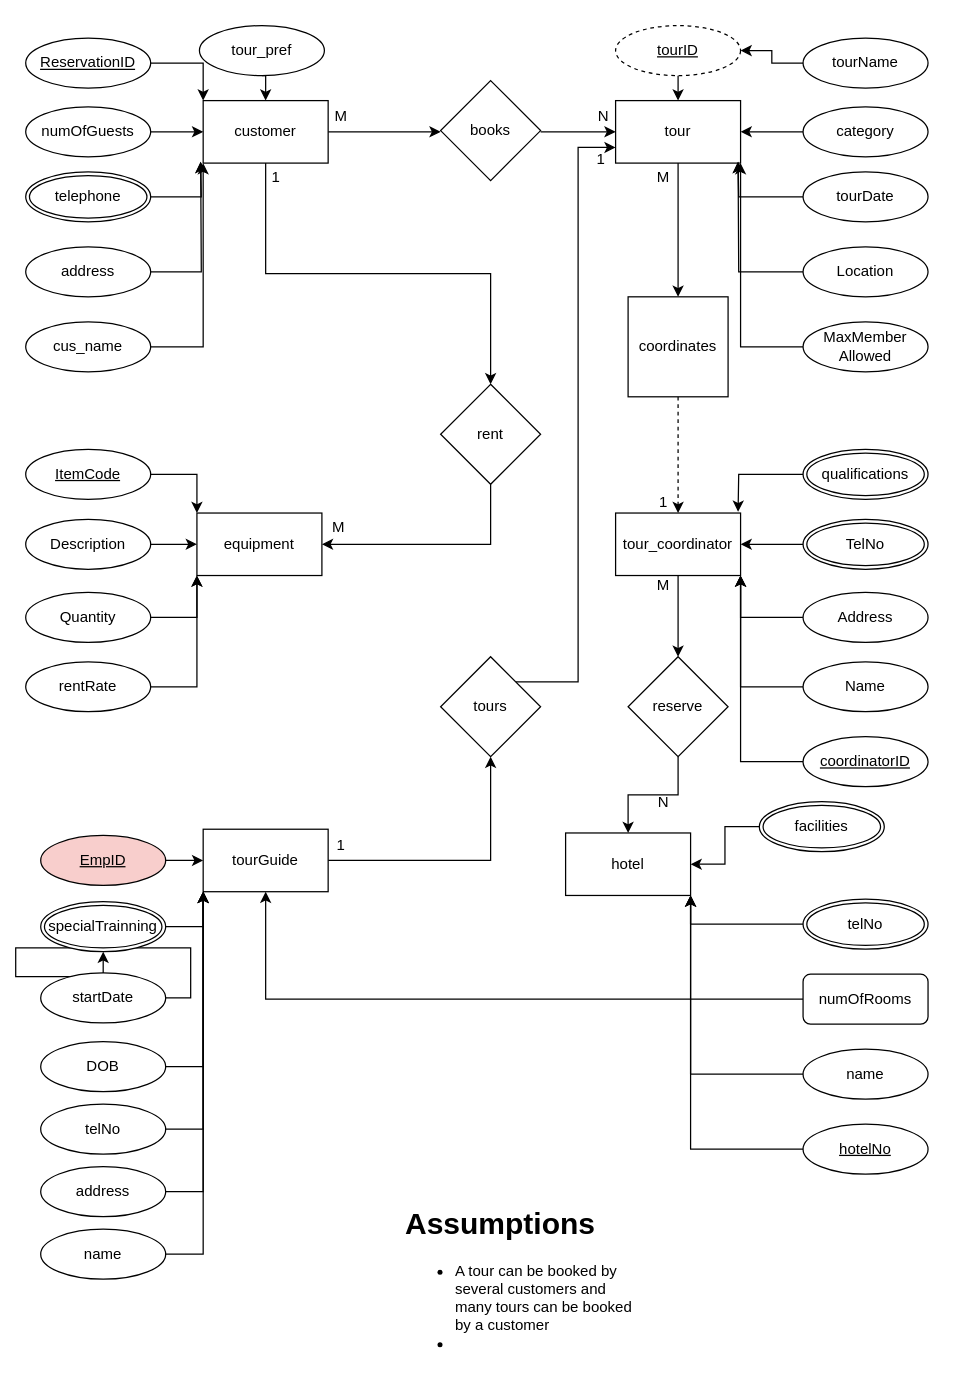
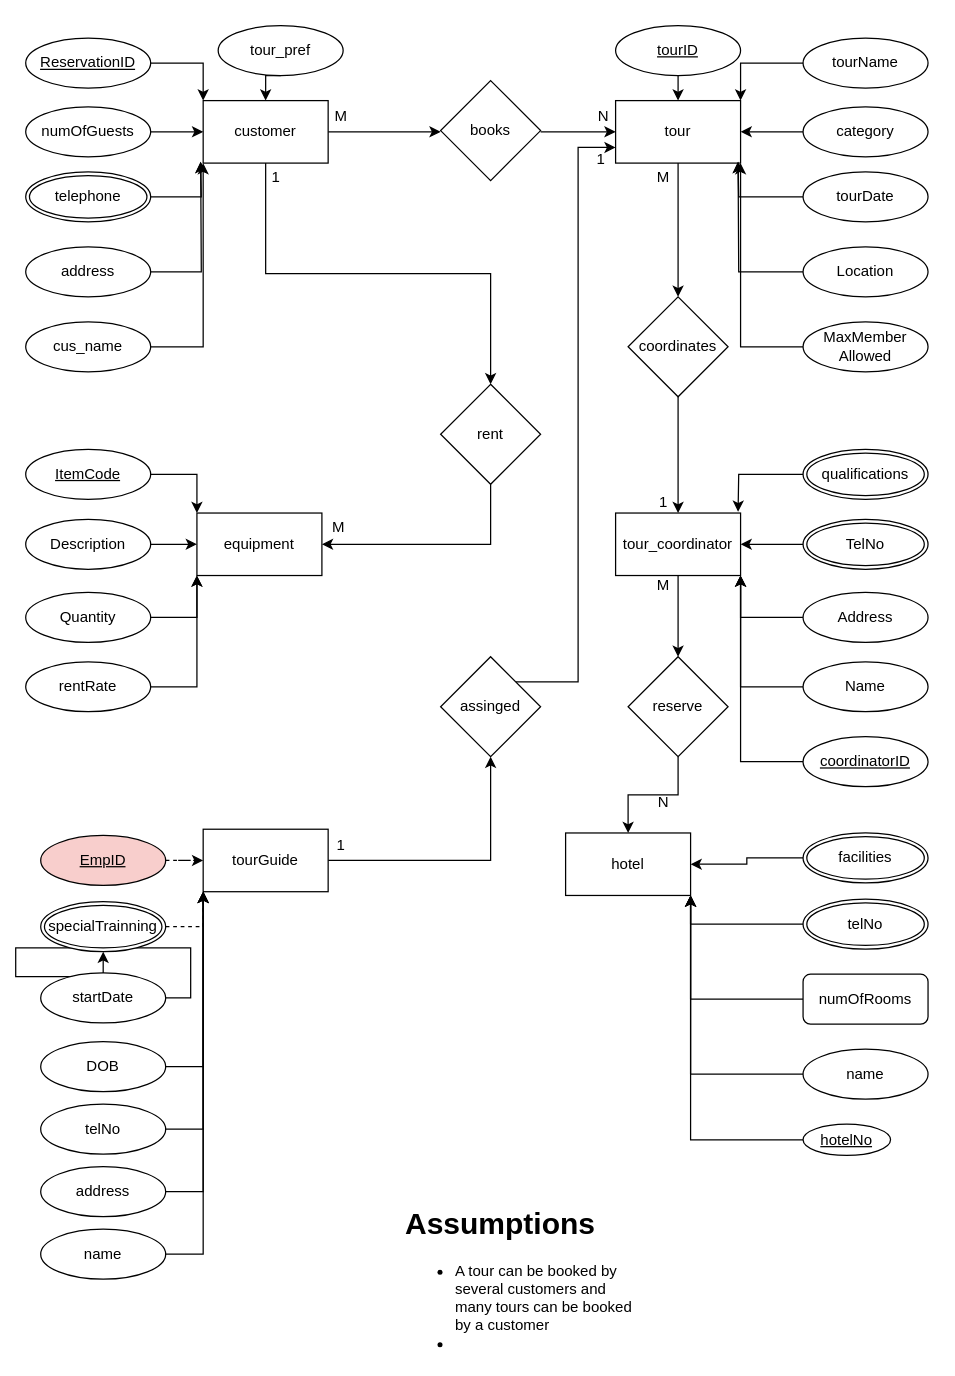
node "tour_pref": moved (262, 51) -> (281, 51)
node "tourID": style dashed -> solid
edge "tourName" -> "tourID": now "tourName" -> "tour"
node "coordinates": shape rectangle -> diamond
edge "coordinates" -> "tour_coordinator": style dashed -> solid
node "tours": label "tours" -> "assinged"
node "facilities": moved (822, 827) -> (866, 858)
edge "EmpID" -> "tourGuide": style solid -> dashed
edge "specialTrainning" -> "tourGuide": style solid -> dashed
edge "numOfRooms" -> "tourGuide": now "numOfRooms" -> "hotel"
node "hotelNo": size 125x50 -> 88x31
